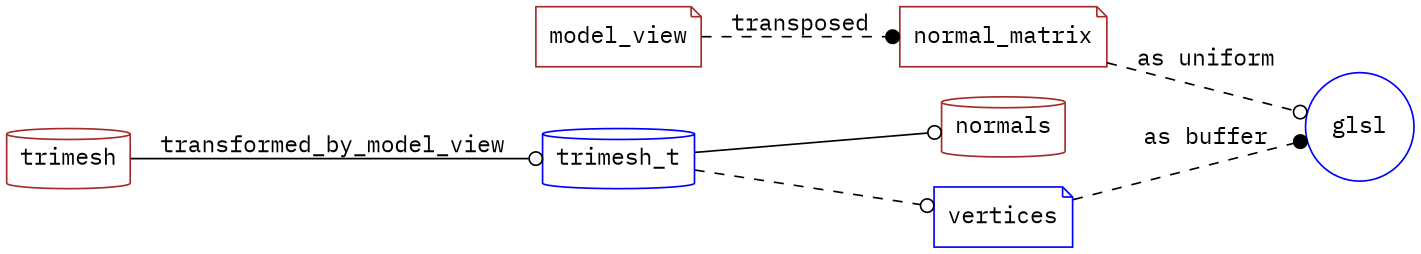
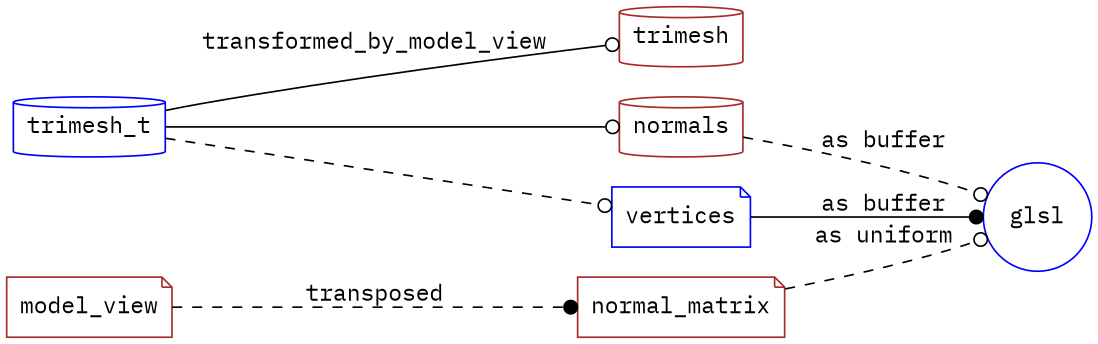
edge "trimesh" -> "trimesh_t": reversed
edge "normals" -> "glsl": added, label "as buffer"
edge "vertices" -> "glsl": style dashed -> solid
